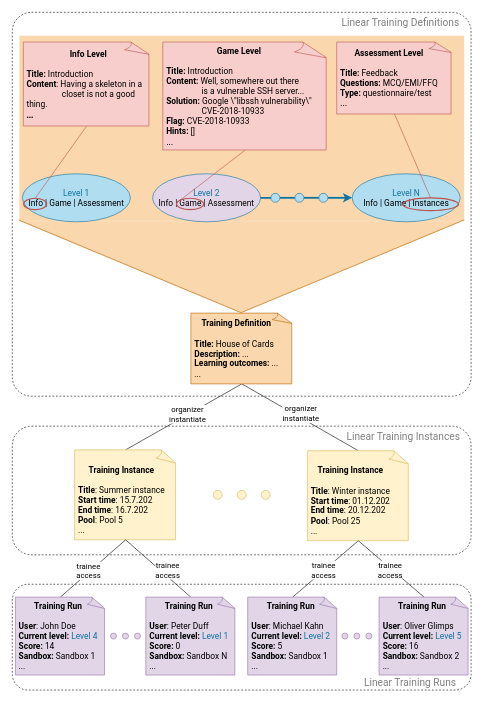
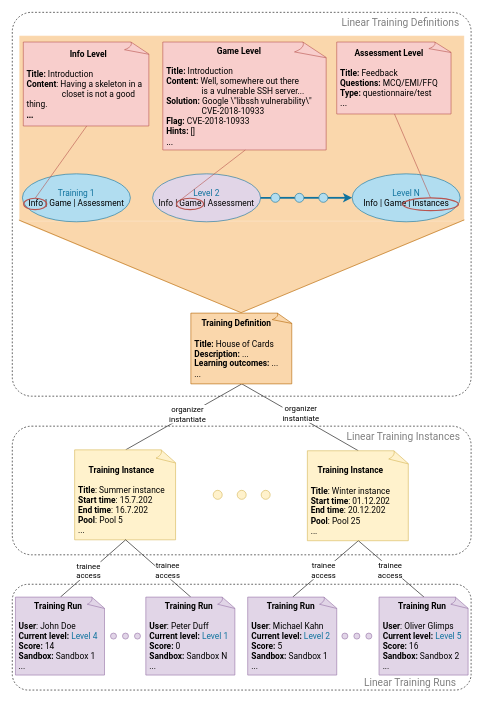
node "Level 1Info | Game | Assessment": label "Level 1Info | Game | Assessment" -> "Training 1Info | Game | Assessment"
